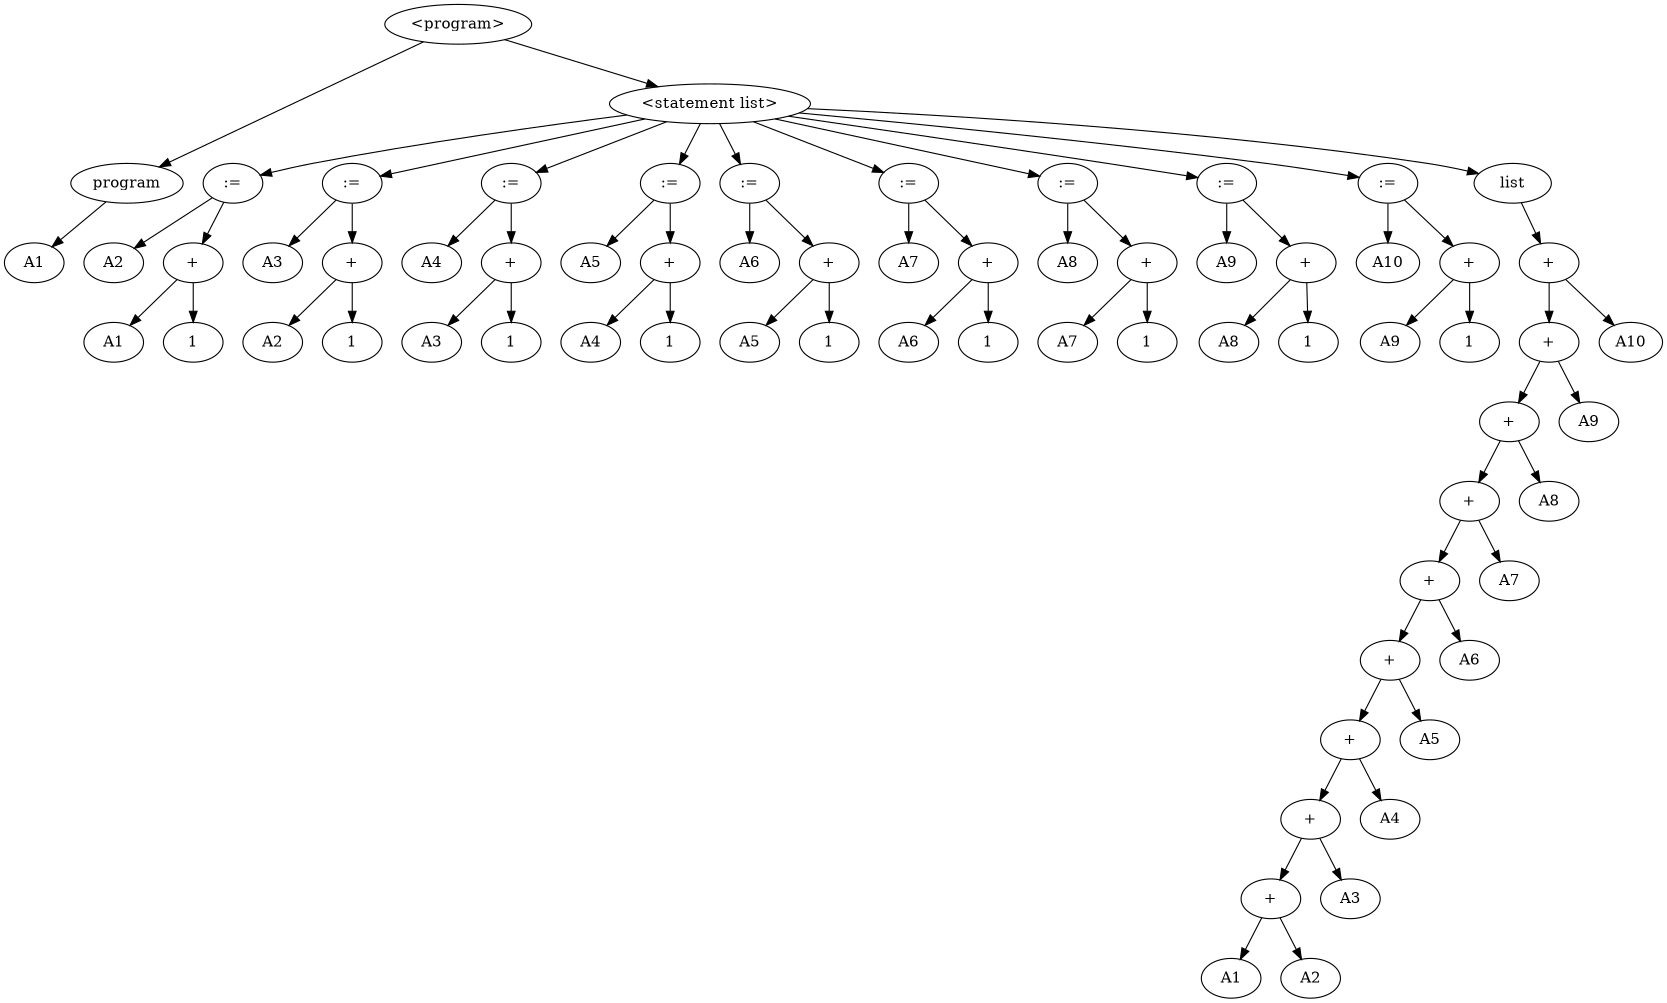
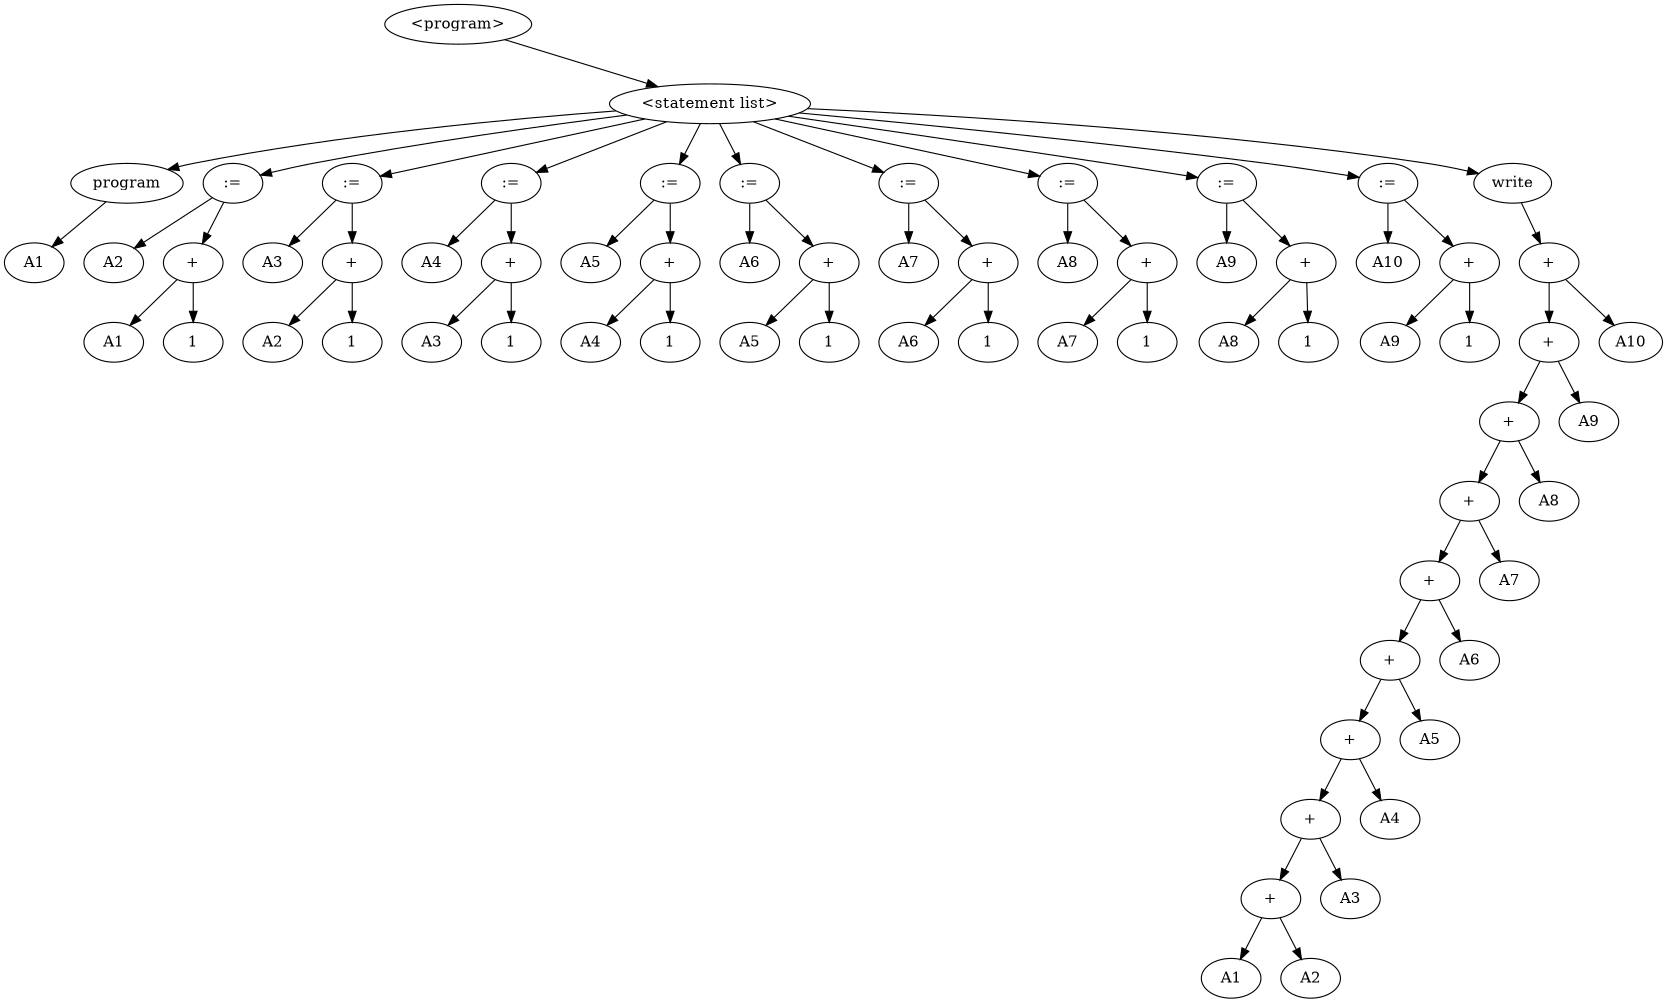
edge "<program>" -> "program": now "<statement list>" -> "program"
node "list": label "list" -> "write"
